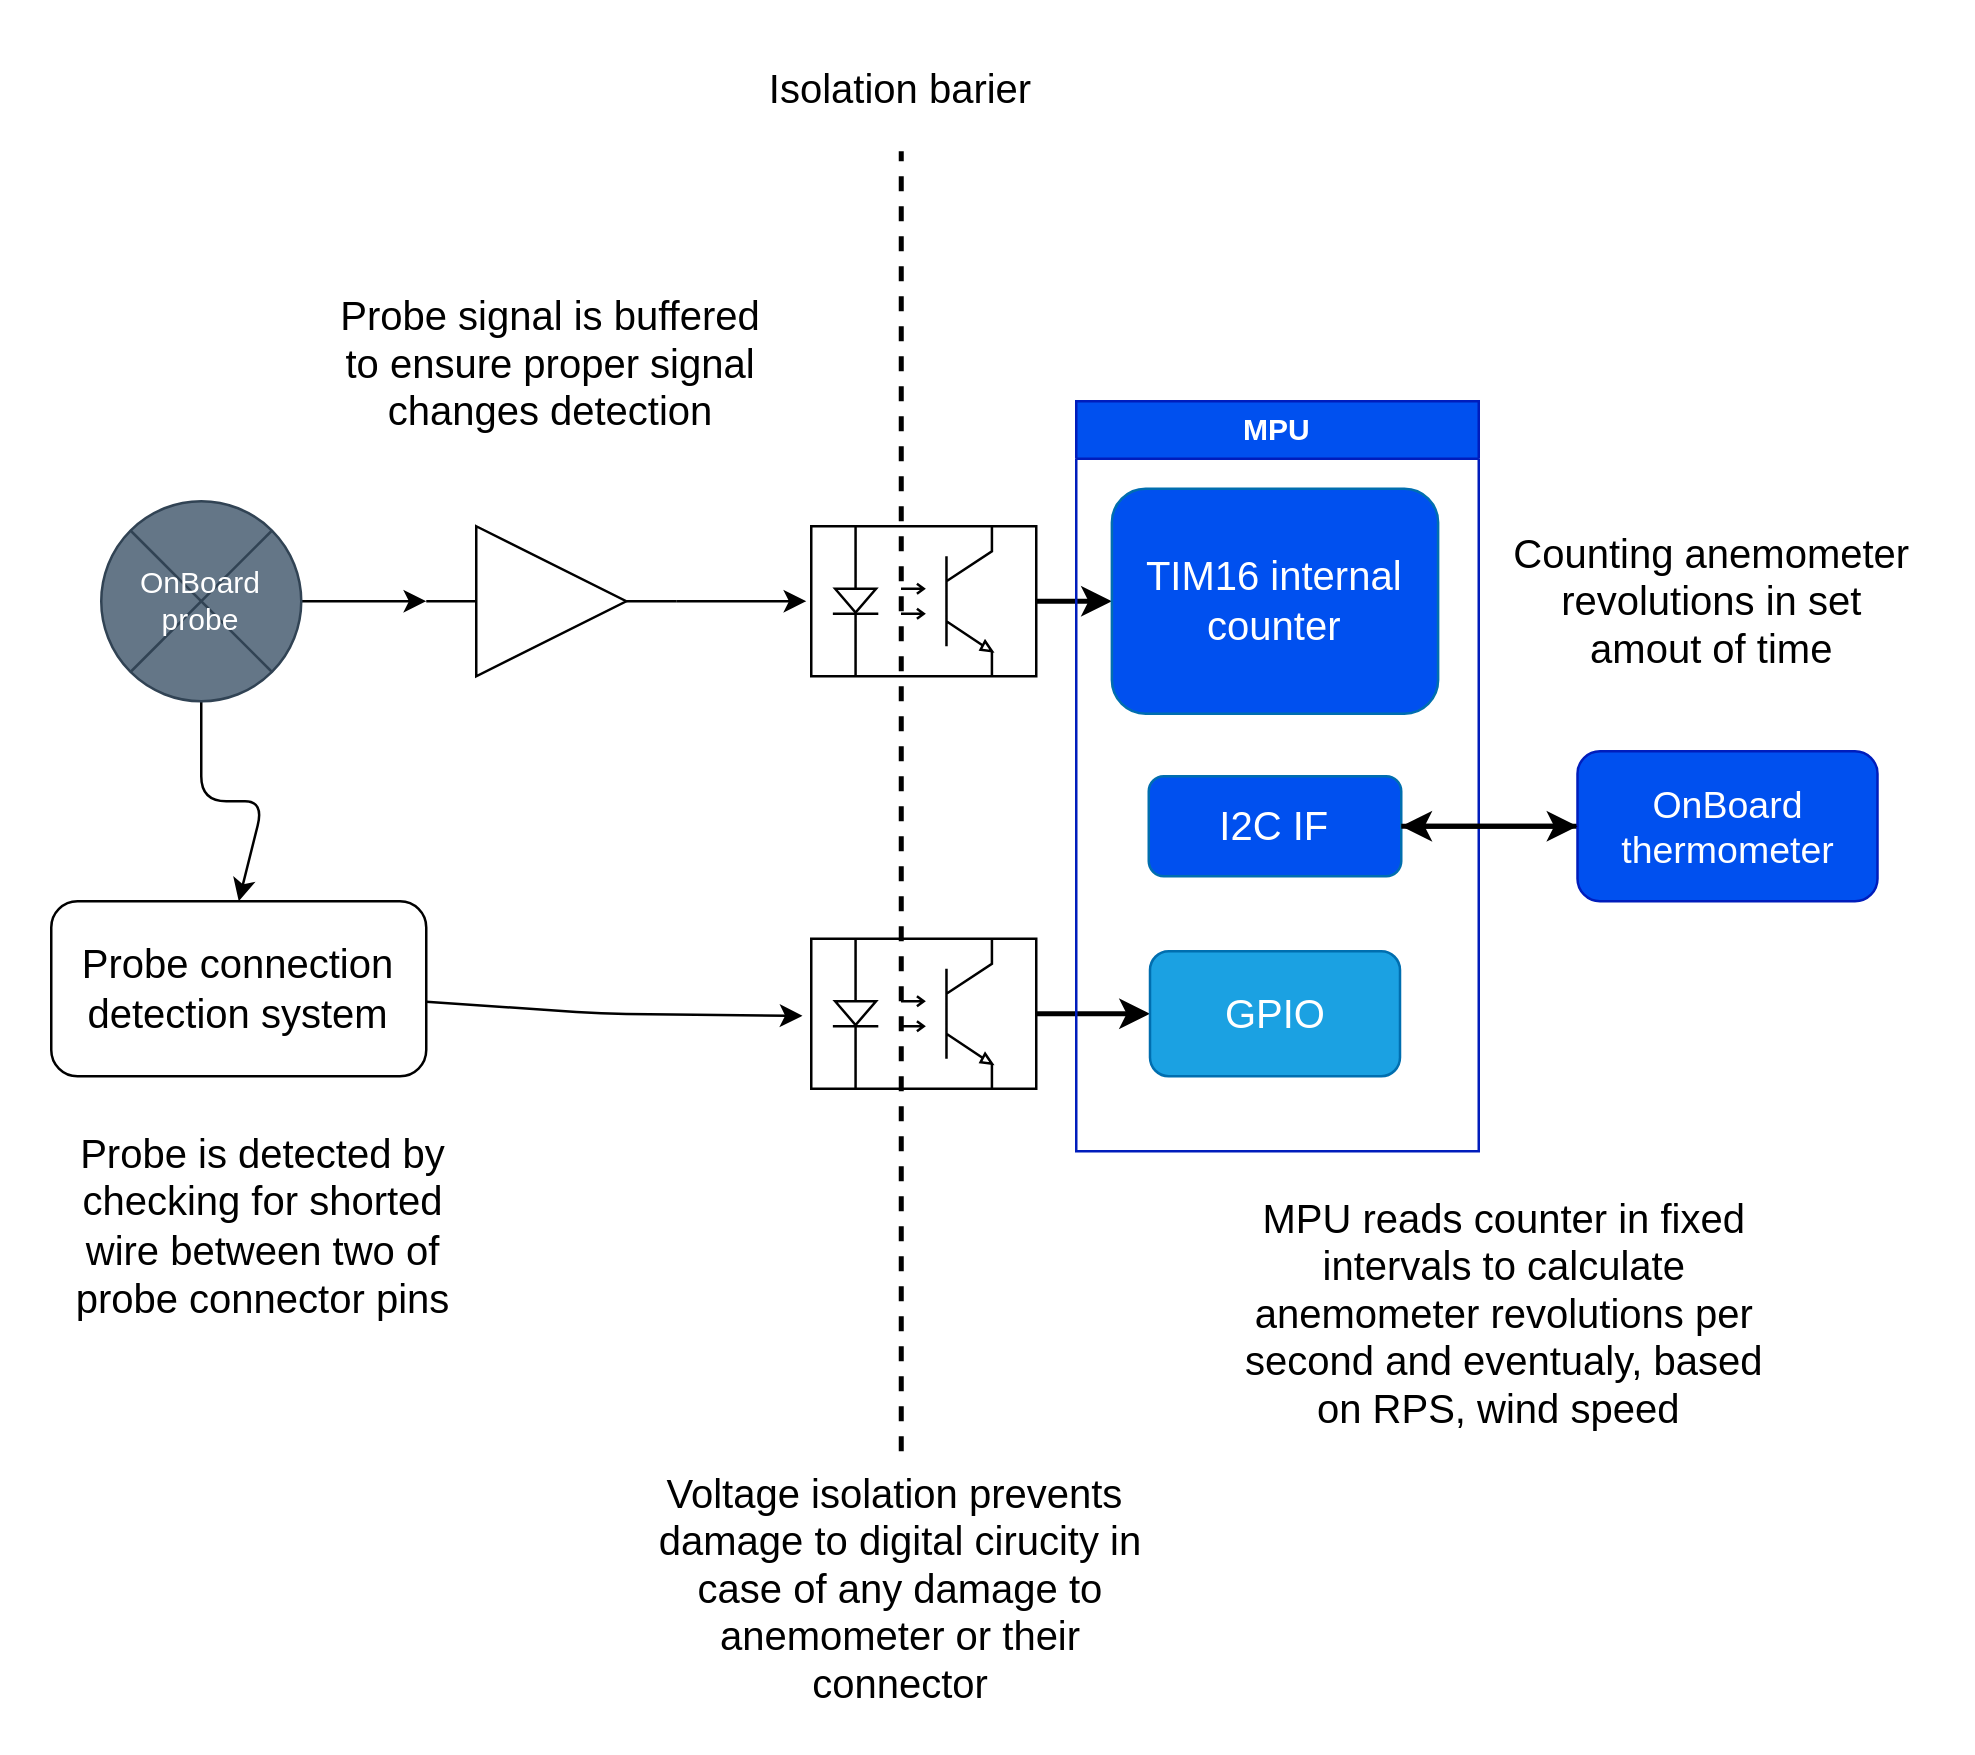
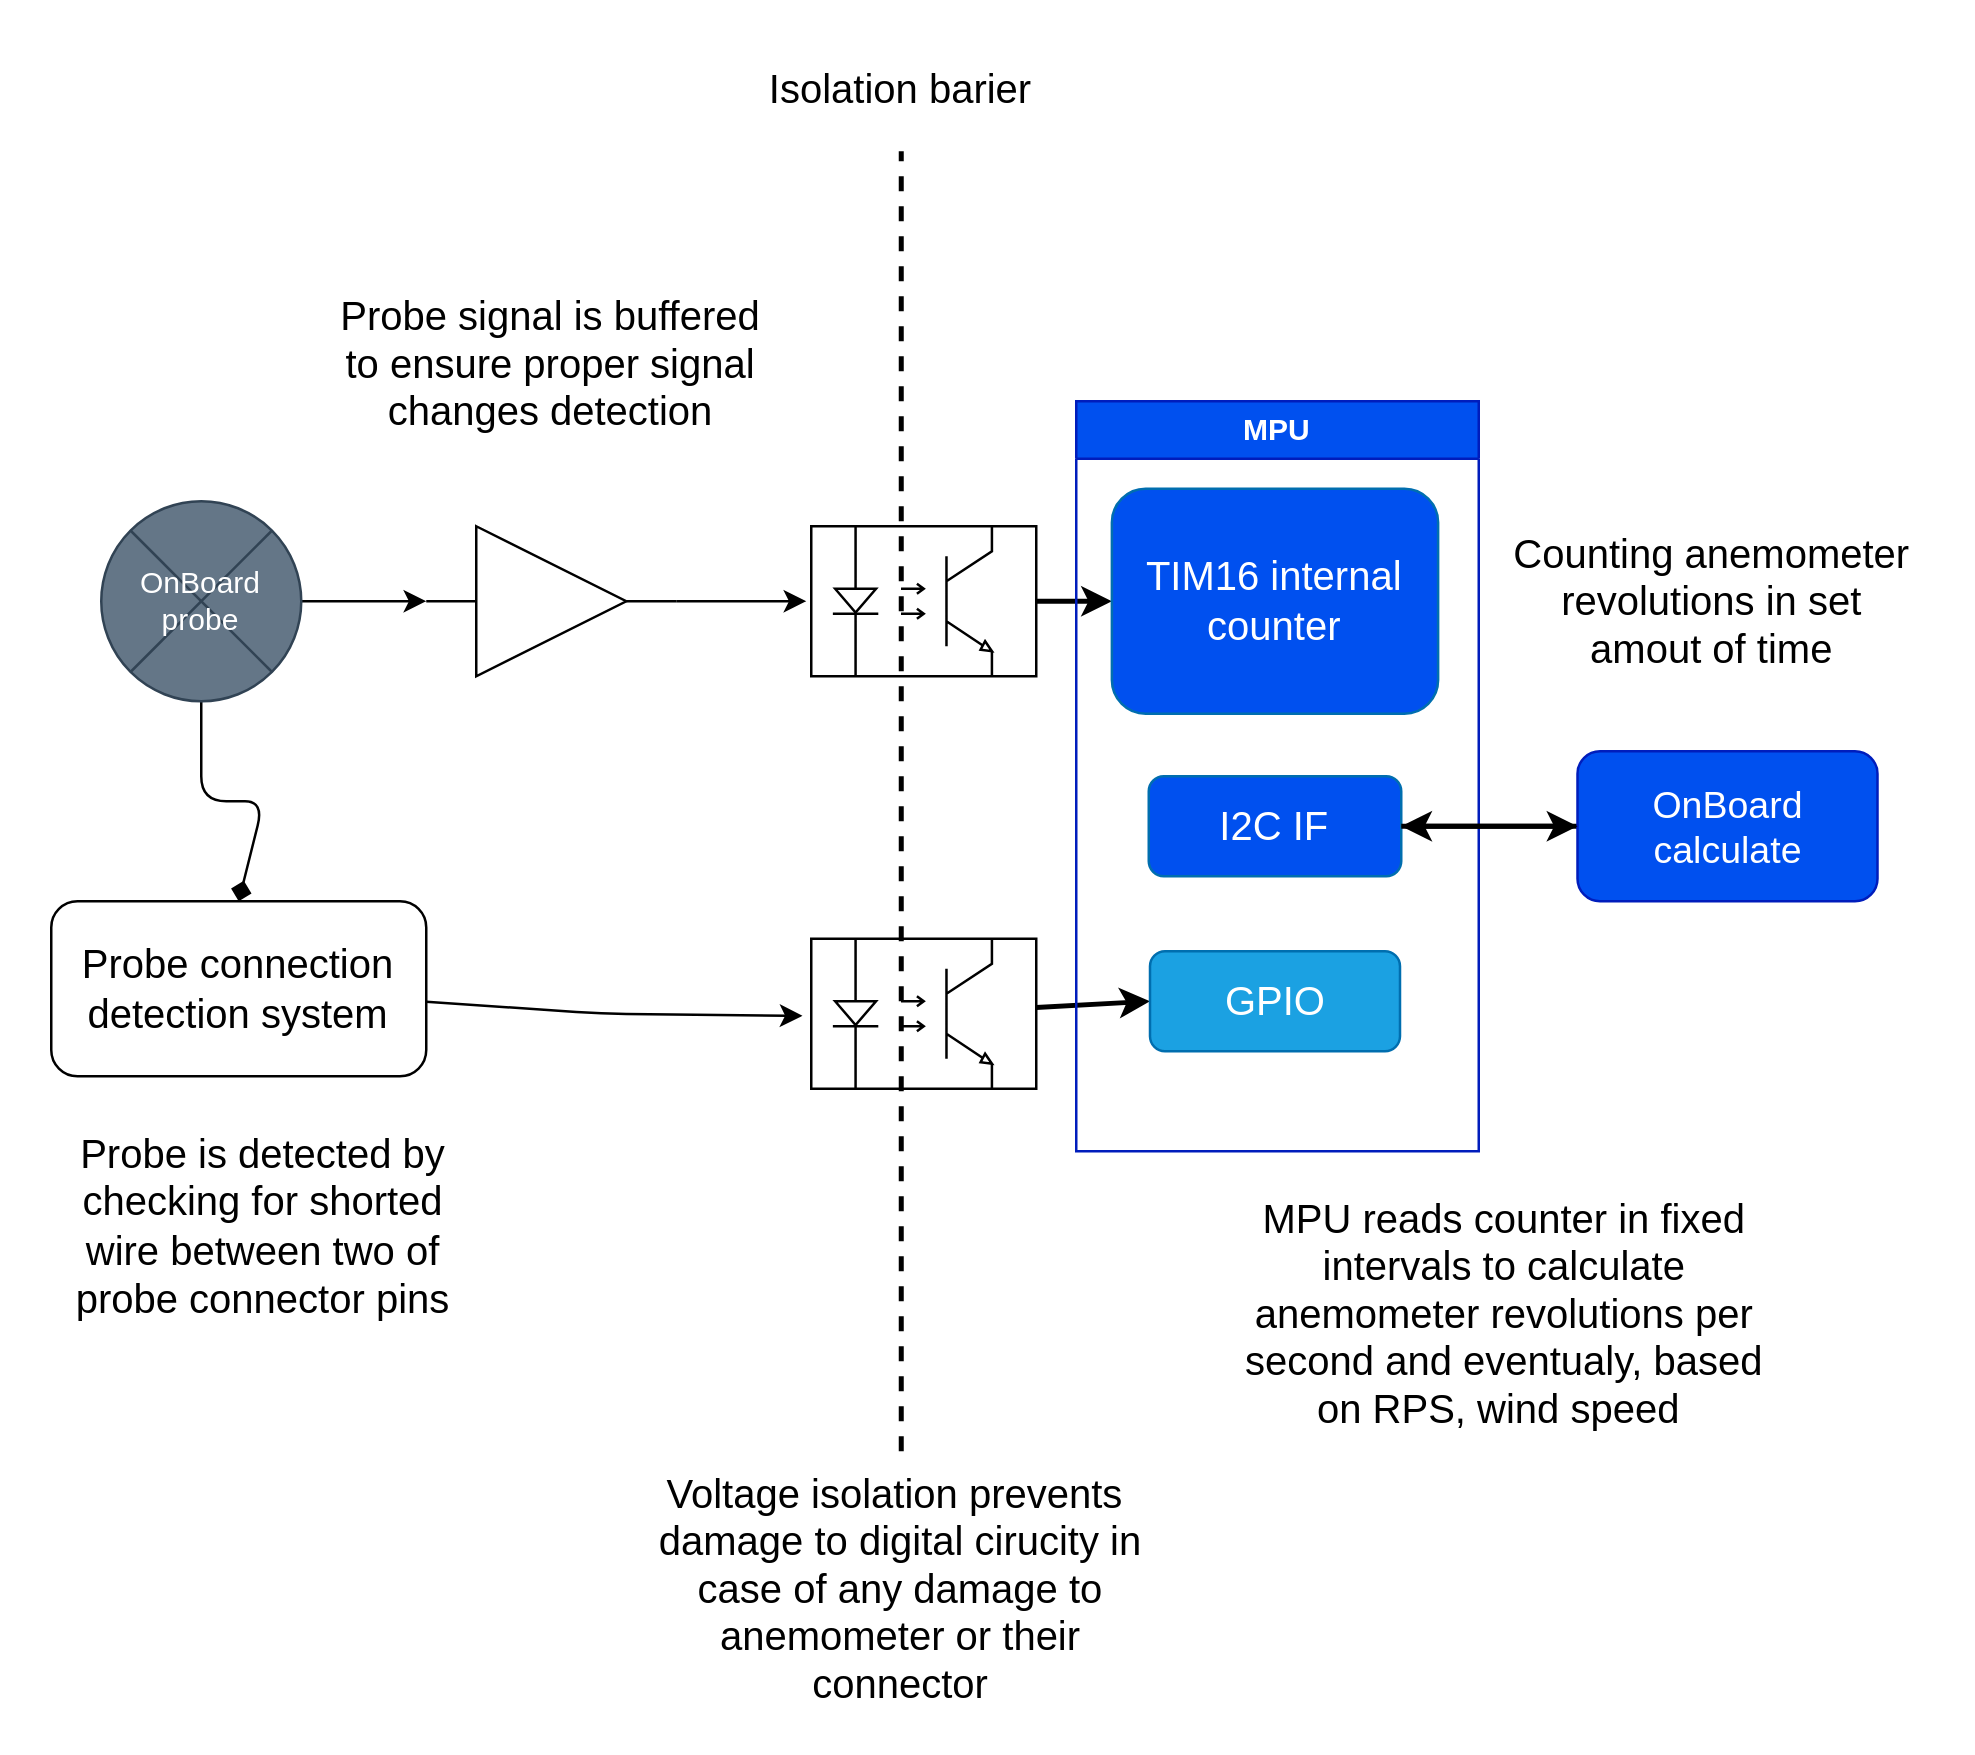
node "OnBoard thermometer": label "OnBoard thermometer" -> "OnBoard calculate"
edge "OnBoard probe" -> "Probe connection detection system": arrowhead classic -> diamond
node "GPIO": size 250x125 -> 250x100
